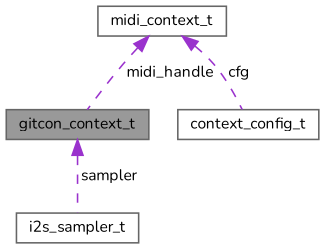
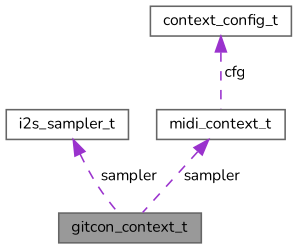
edge "gitcon_context_t" -> "midi_context_t": label " midi_handle" -> " sampler"
edge "context_config_t" -> "midi_context_t": reversed
edge "i2s_sampler_t" -> "gitcon_context_t": reversed
